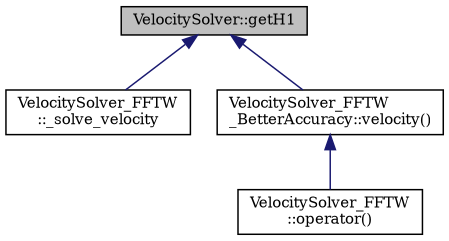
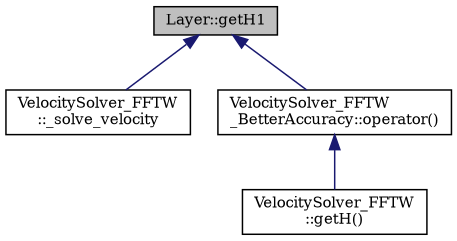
node "VelocitySolver::getH1": label "VelocitySolver::getH1" -> "Layer::getH1"
node "VelocitySolver_FFTW _BetterAccuracy::velocity()": label "VelocitySolver_FFTW _BetterAccuracy::velocity()" -> "VelocitySolver_FFTW _BetterAccuracy::operator()"
node "VelocitySolver_FFTW ::operator()": label "VelocitySolver_FFTW ::operator()" -> "VelocitySolver_FFTW ::getH()"
